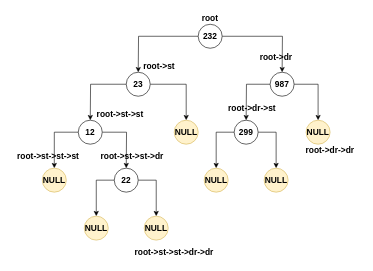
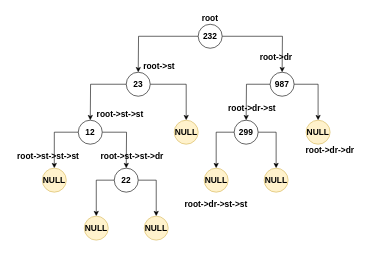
node "root->dr->st->st": added
node "root->st->st->dr->dr": removed
